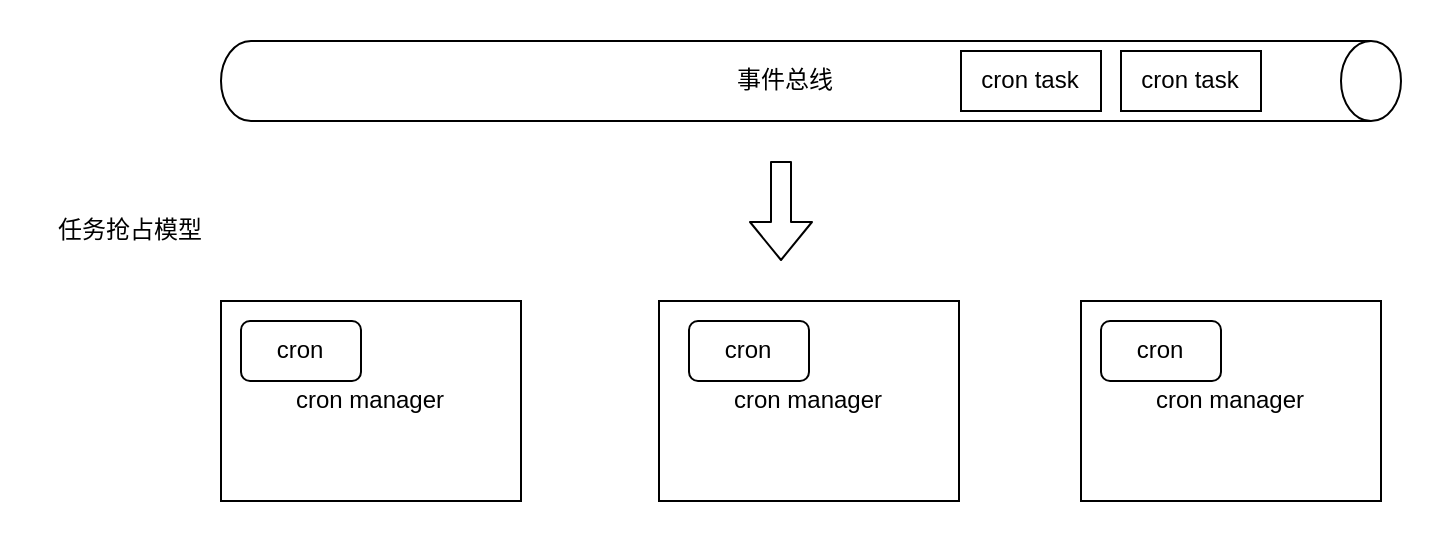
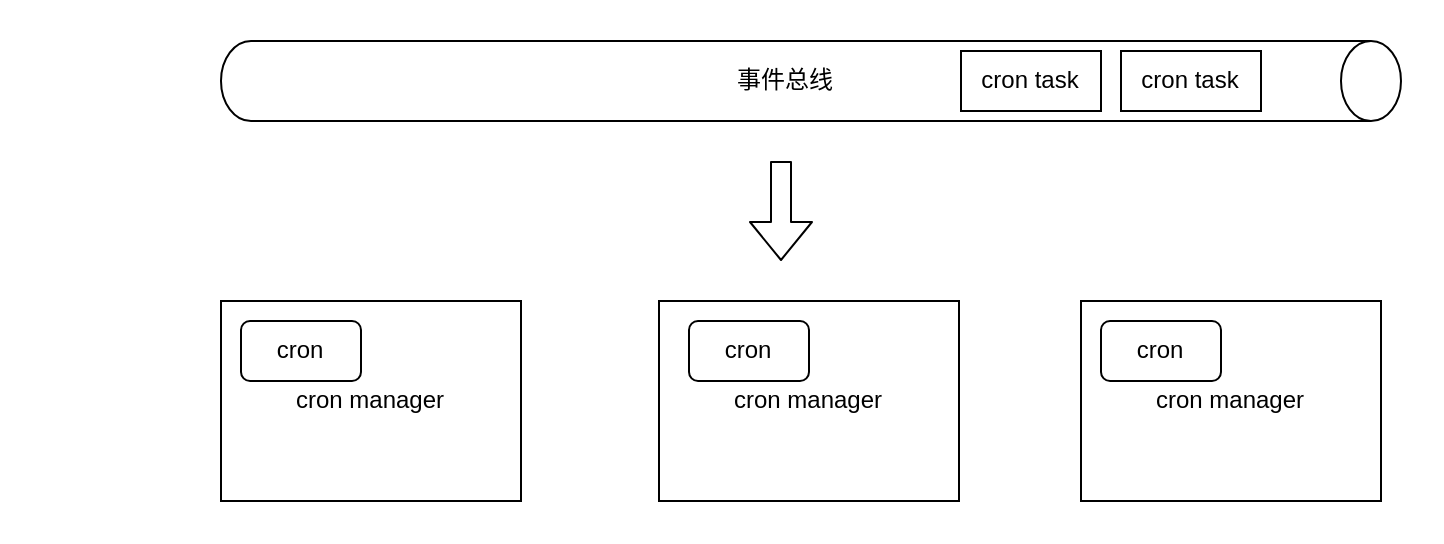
node "任务抢占模型": removed
